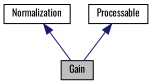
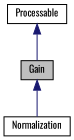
edge "Gain" -> "Normalization": reversed
